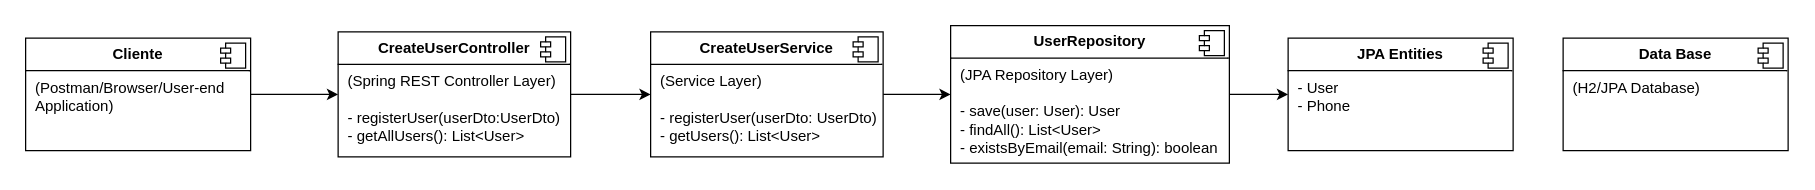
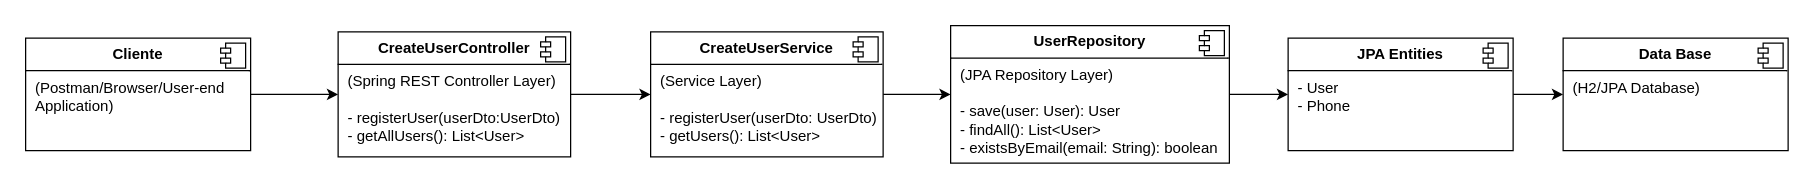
edge "JPA Entities - User - Phone" -> "Data Base (H2/JPA Database)": added
